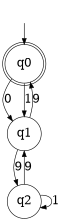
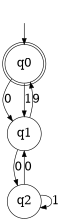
edge "q1" -> "q2": label "9" -> "0"
edge "q2" -> "q1": label "9" -> "0"
